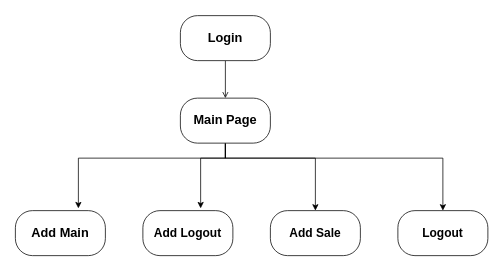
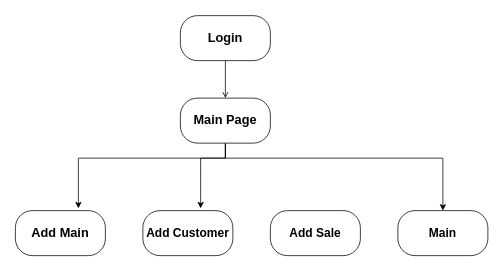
edge "Main Page" -> "Add Sale": removed
node "Add Logout": label "Add Logout" -> "Add Customer"
node "Logout": label "Logout" -> "Main"
